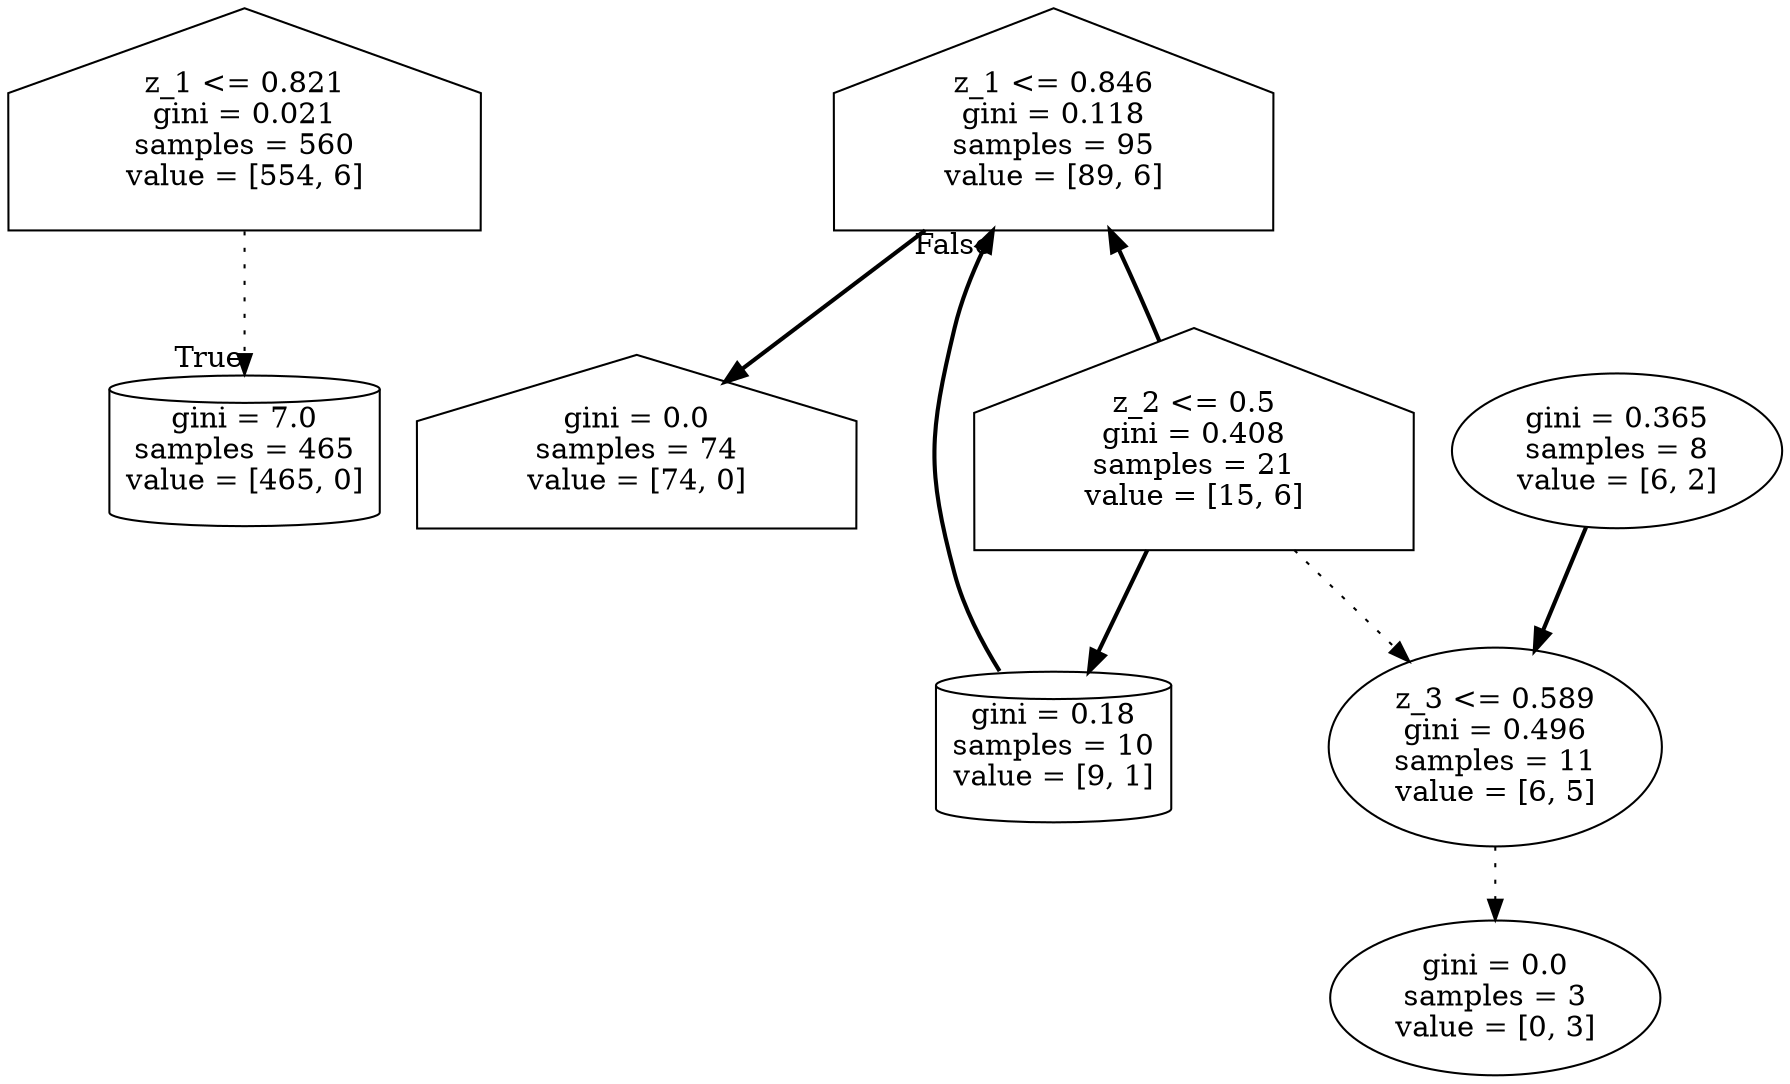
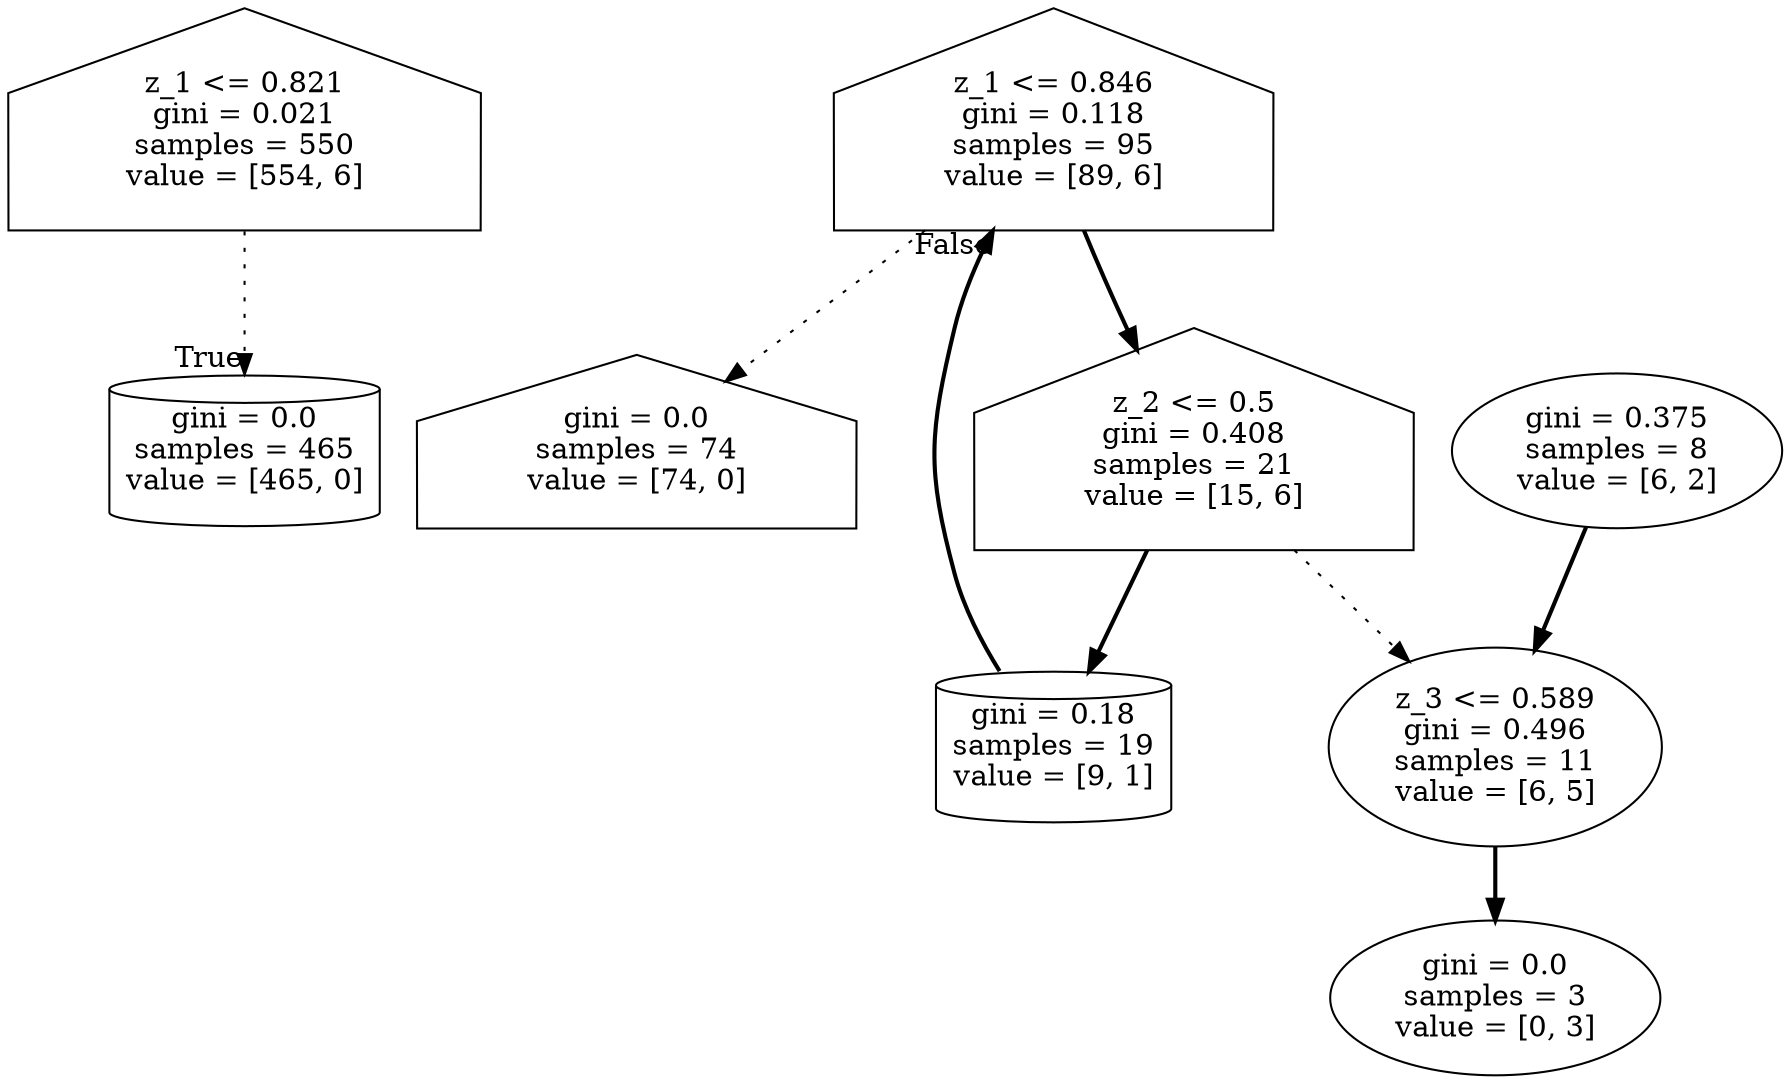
node "z_1 <= 0.821 gini = 0.021 samples = 560 value = [554, 6]": label "z_1 <= 0.821 gini = 0.021 samples = 560 value = [554, 6]" -> "z_1 <= 0.821 gini = 0.021 samples = 550 value = [554, 6]"
edge "z_2 <= 0.5 gini = 0.408 samples = 21 value = [15, 6]" -> "z_1 <= 0.846 gini = 0.118 samples = 95 value = [89, 6]": reversed
edge "z_1 <= 0.846 gini = 0.118 samples = 95 value = [89, 6]" -> "gini = 0.0 samples = 74 value = [74, 0]": style bold -> dotted
node "gini = 7.0 samples = 465 value = [465, 0]": label "gini = 7.0 samples = 465 value = [465, 0]" -> "gini = 0.0 samples = 465 value = [465, 0]"
node "gini = 0.365 samples = 8 value = [6, 2]": label "gini = 0.365 samples = 8 value = [6, 2]" -> "gini = 0.375 samples = 8 value = [6, 2]"
node "gini = 0.18 samples = 10 value = [9, 1]": label "gini = 0.18 samples = 10 value = [9, 1]" -> "gini = 0.18 samples = 19 value = [9, 1]"
edge "z_3 <= 0.589 gini = 0.496 samples = 11 value = [6, 5]" -> "gini = 0.0 samples = 3 value = [0, 3]": style dotted -> bold
